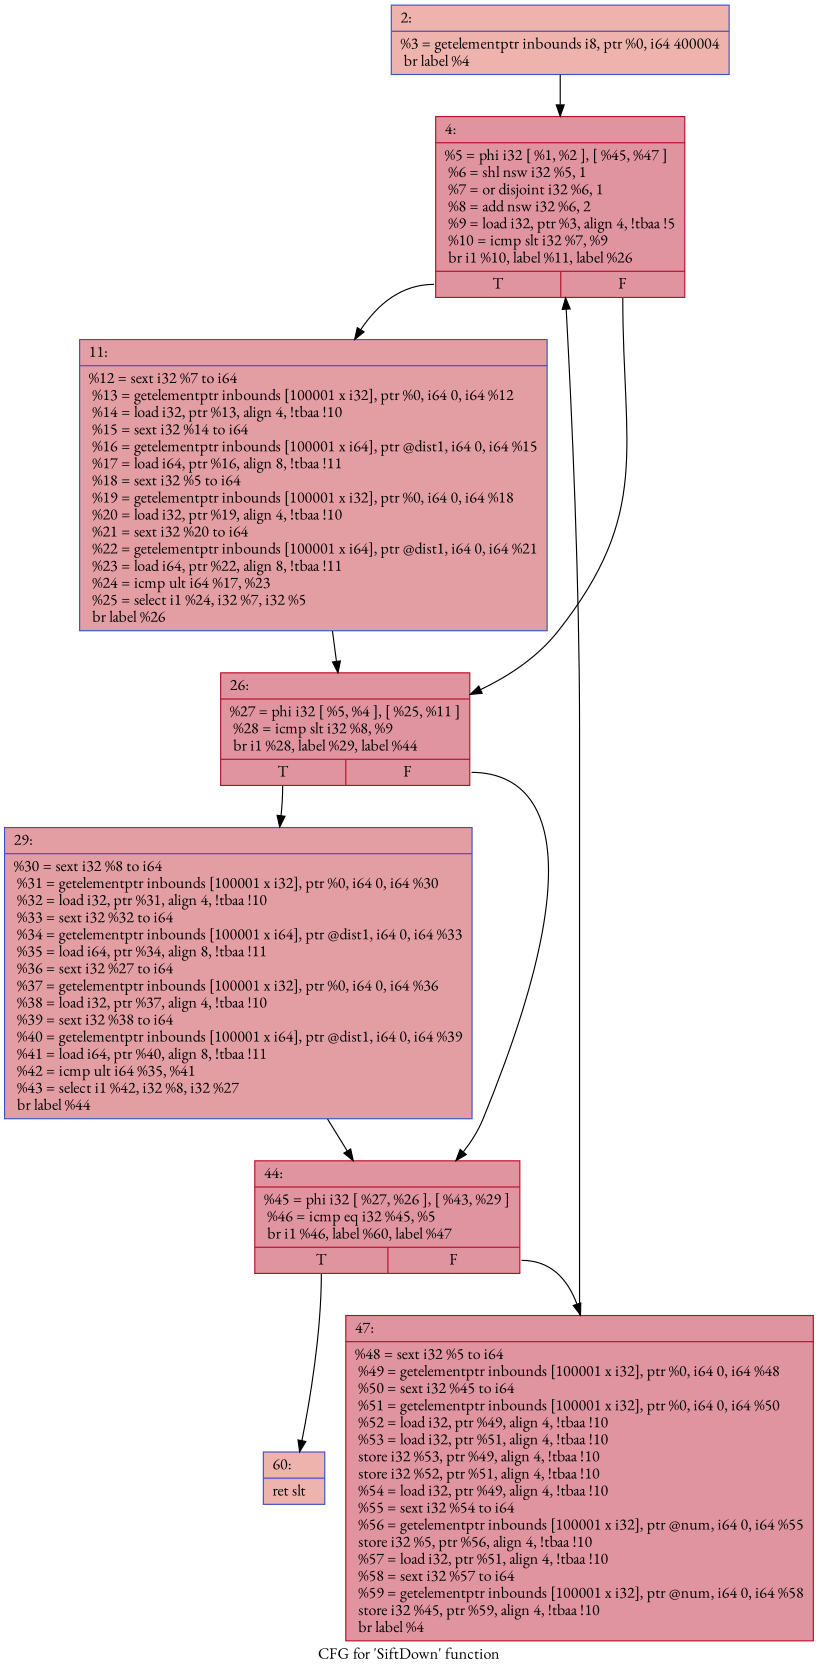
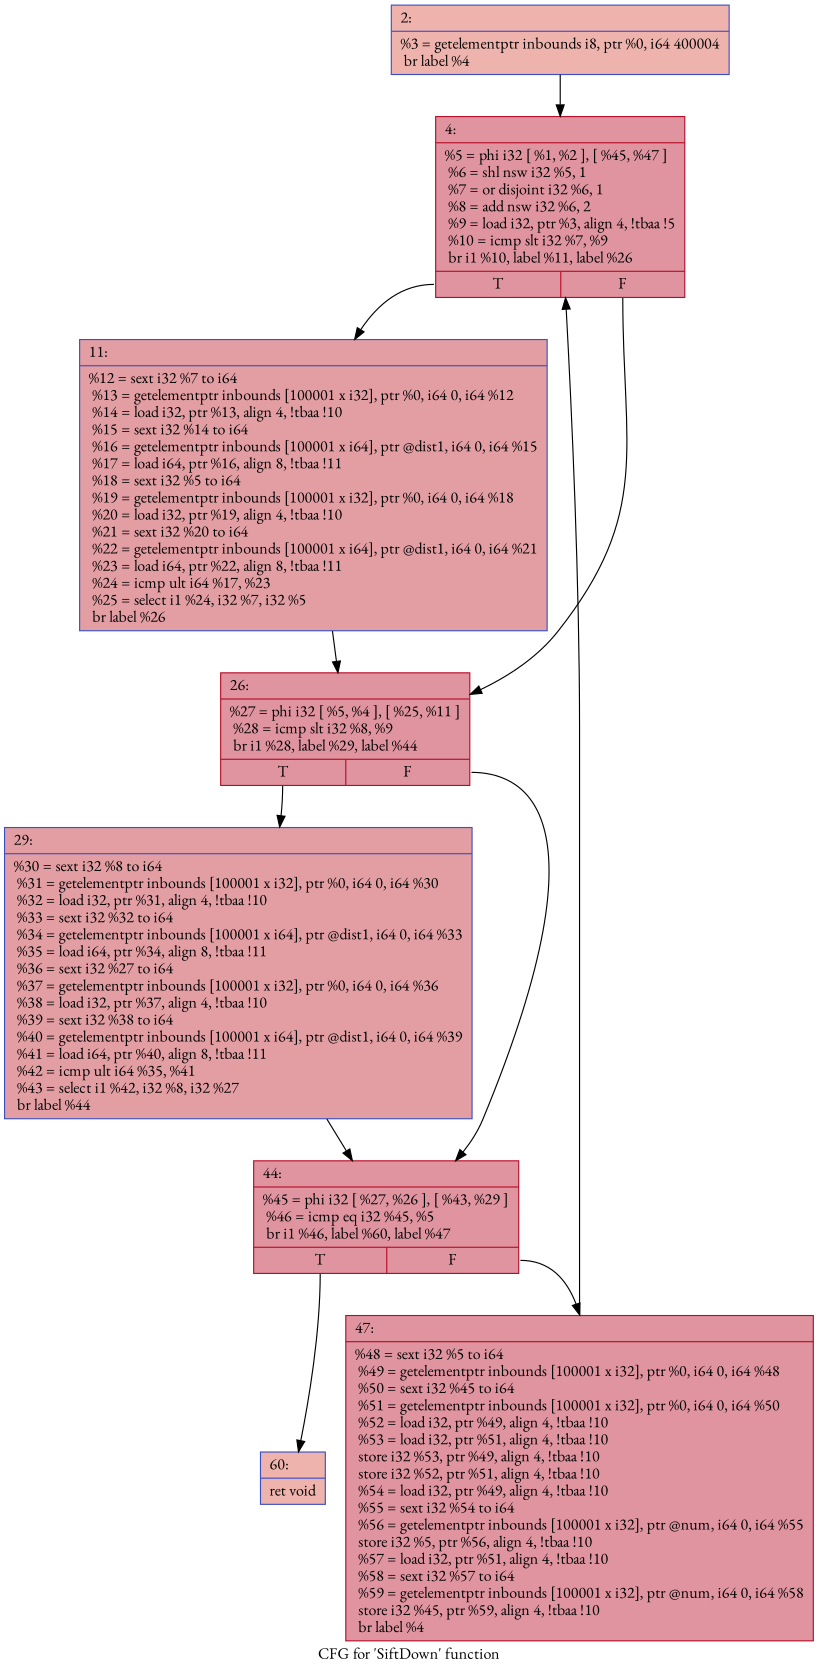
node "60:": text "ret slt" -> "ret void"
